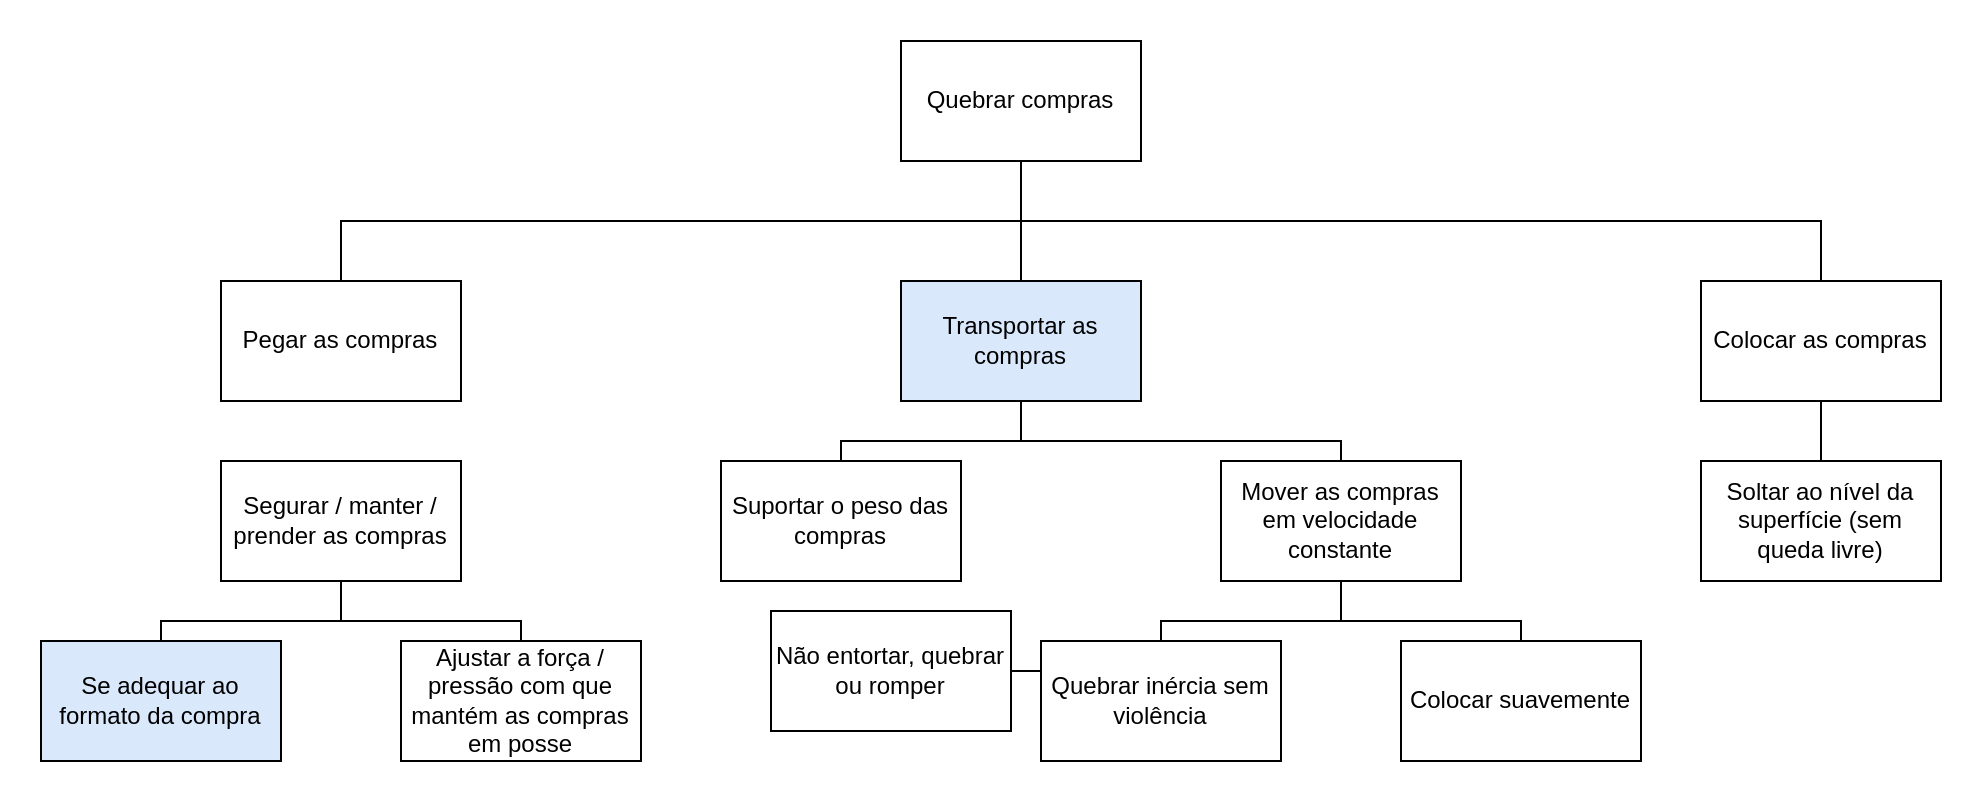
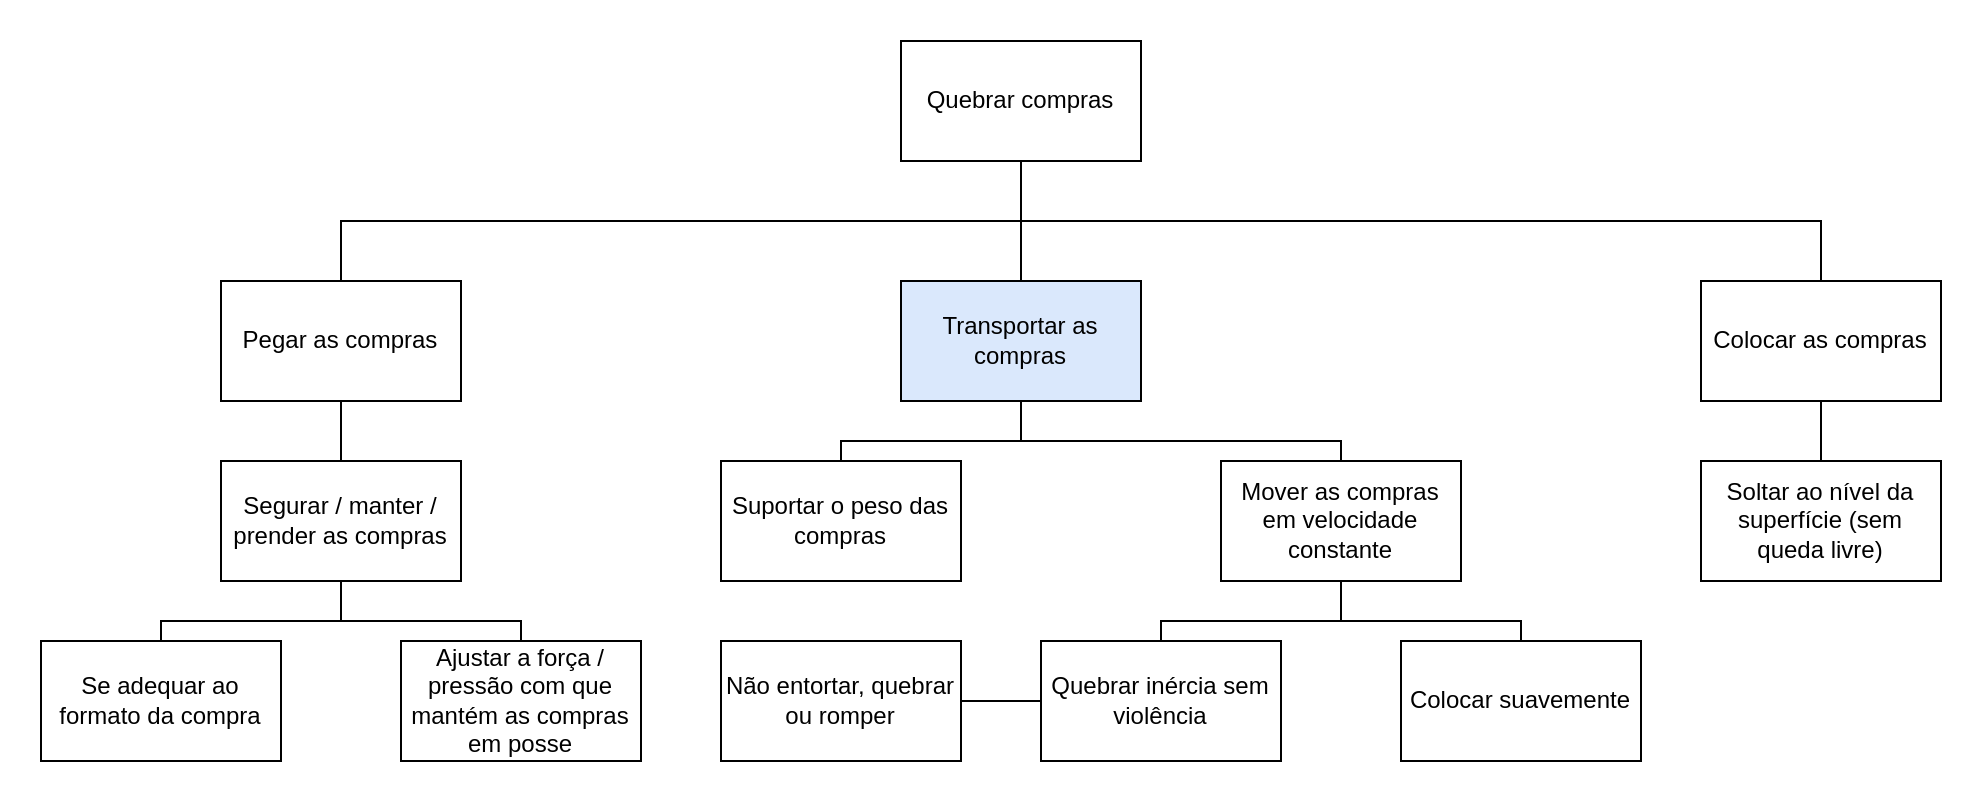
edge "Pegar as compras" -- "Segurar / manter / prender as compras": added
node "Não entortar, quebrar ou romper": moved (891, 671) -> (841, 701)
node "Se adequar ao formato da compra": fillcolor #dae8fc -> #ffffff
